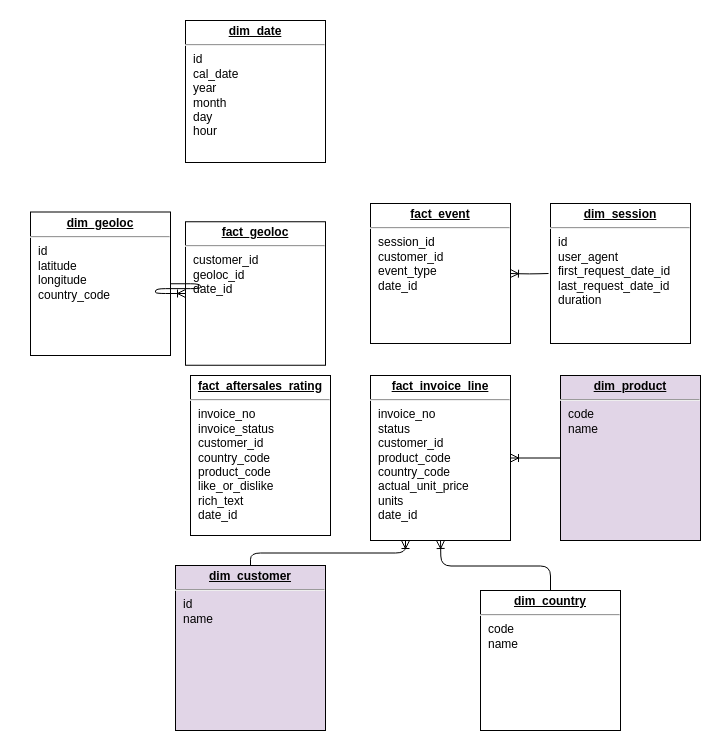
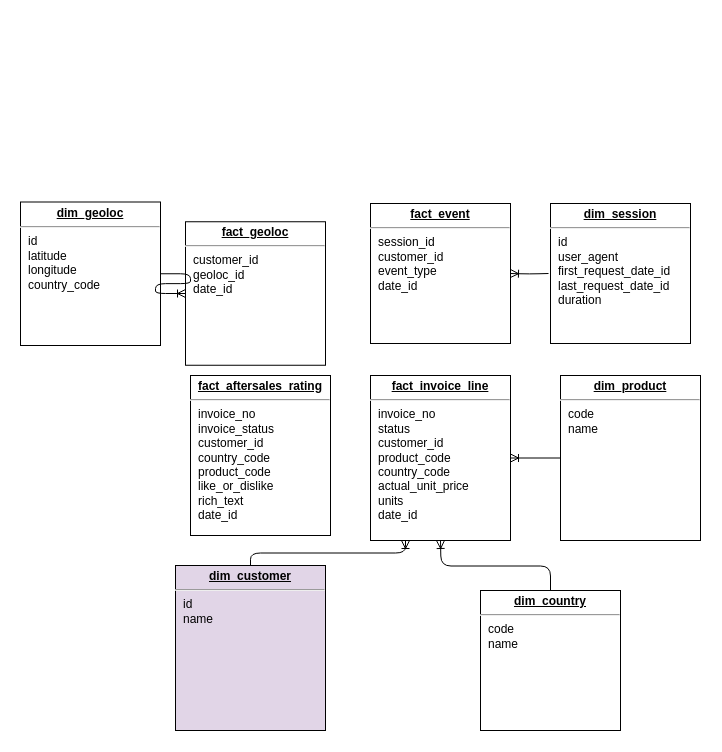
node "dim_date id cal_date year month day hour": removed
node "dim_geoloc id latitude longitude country_code": moved (101, 284) -> (91, 274)
node "dim_product code name": fillcolor #e1d5e7 -> #ffffff
